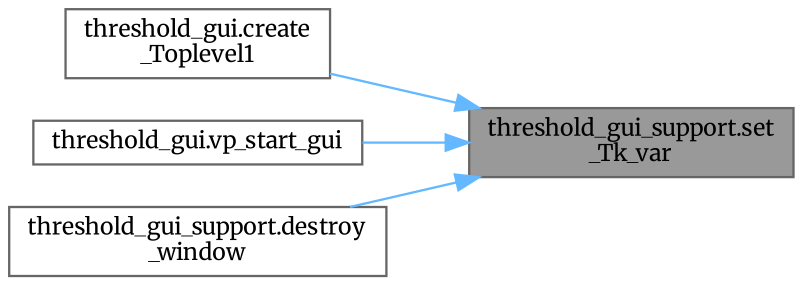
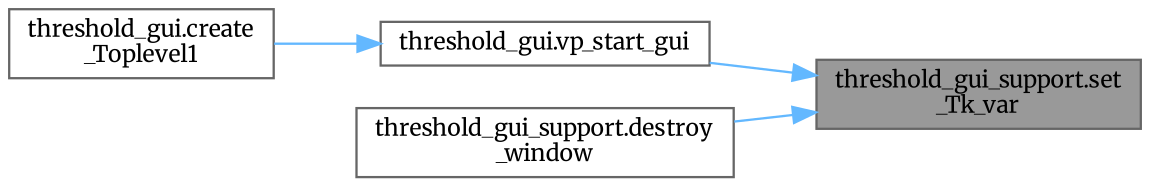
edge "threshold_gui.create _Toplevel1" -> "threshold_gui_support.set _Tk_var": now "threshold_gui.create _Toplevel1" -> "threshold_gui.vp_start_gui"
